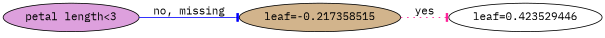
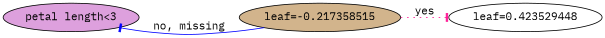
edge "petal length<3" -> "leaf=-0.217358515": reversed
node "leaf=0.423529446": label "leaf=0.423529446" -> "leaf=0.423529448"
